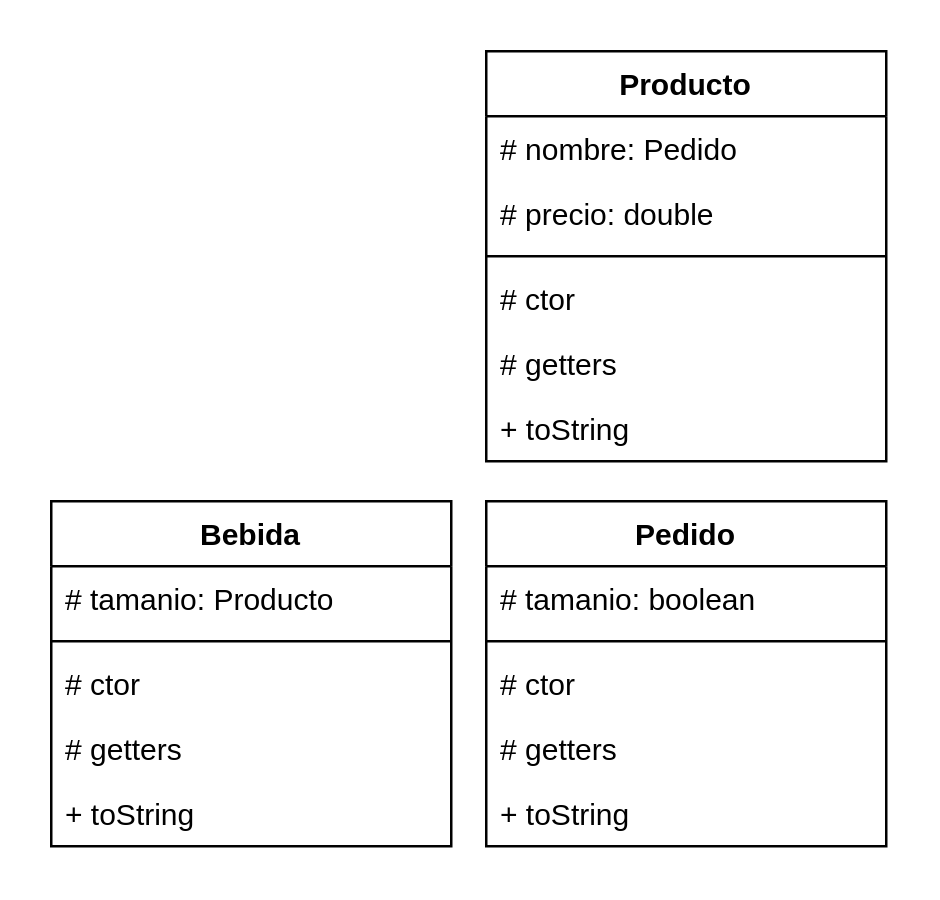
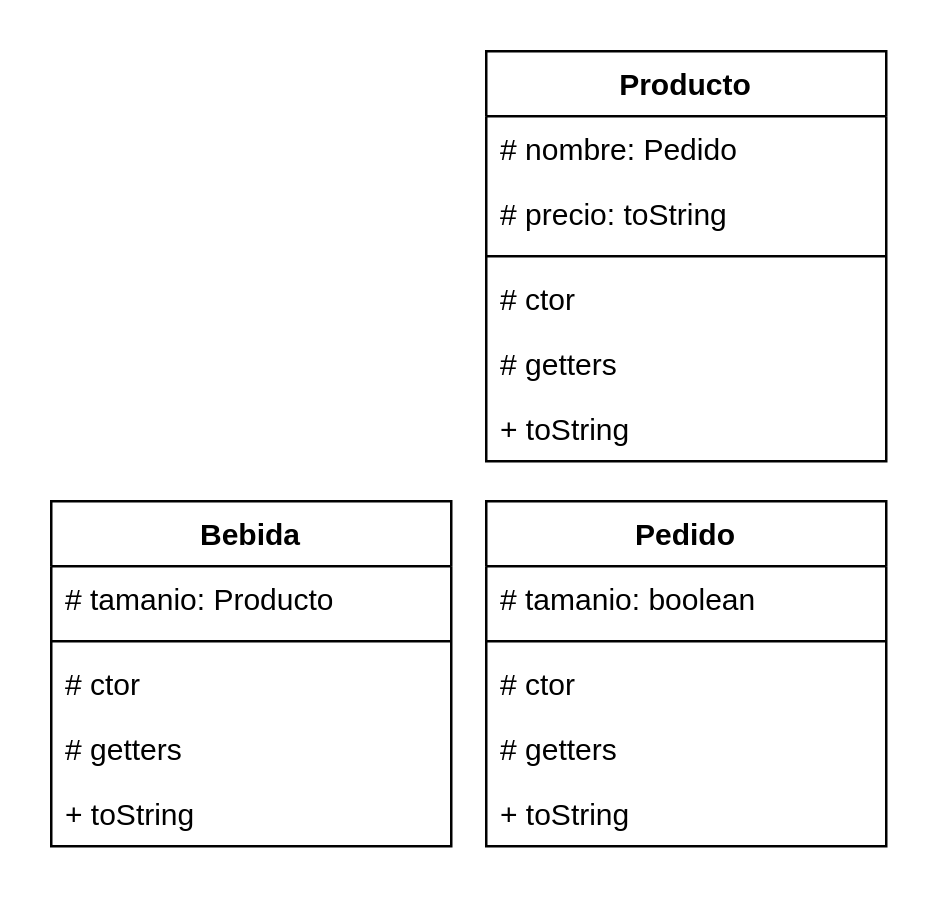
node "# precio: double": label "# precio: double" -> "# precio: toString"
